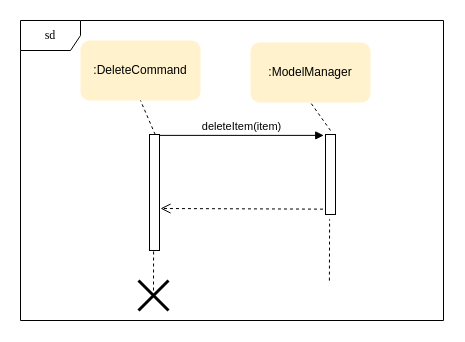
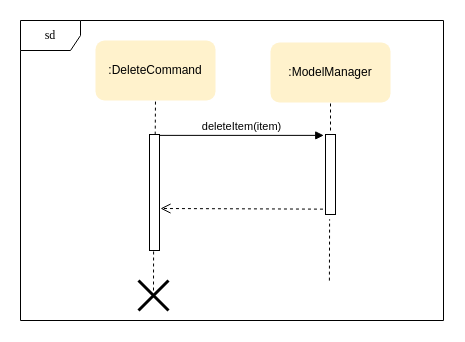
node ":DeleteCommand": moved (141, 71) -> (156, 71)
node ":ModelManager": moved (311, 73) -> (331, 73)
